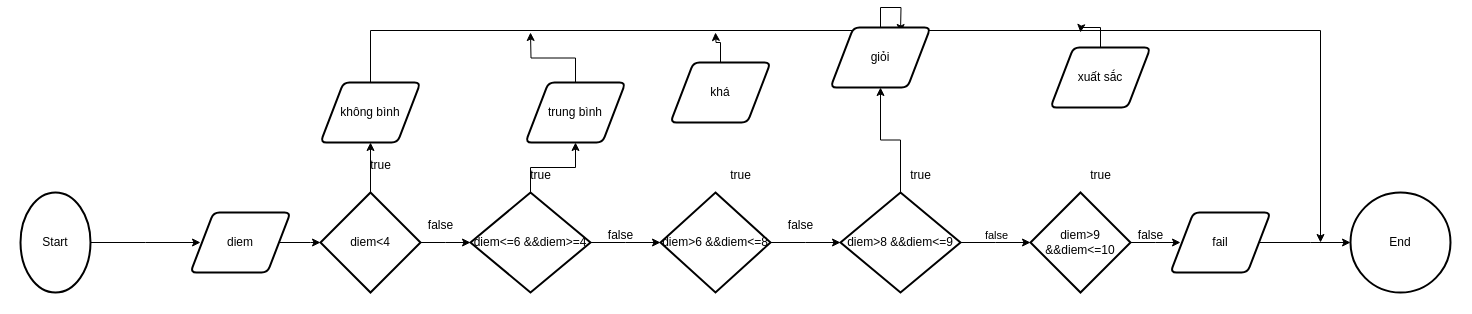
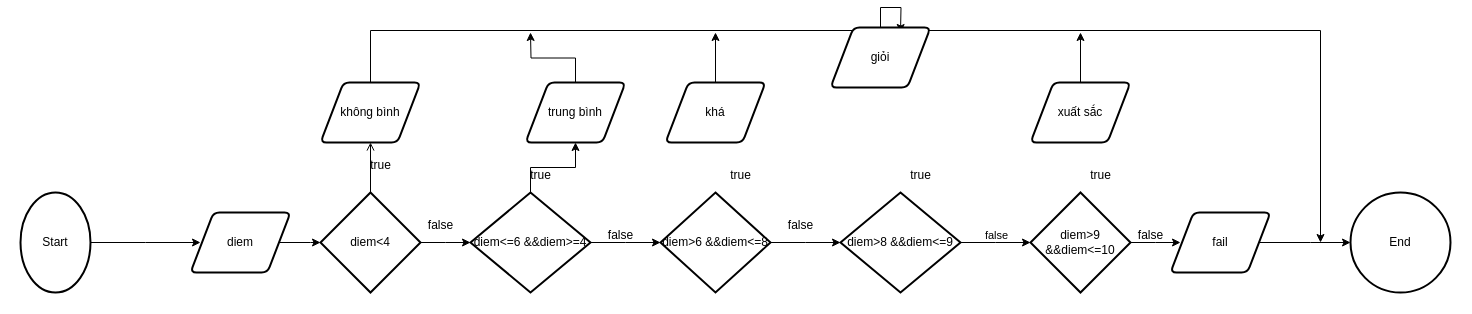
node "xuất sắc": moved (1101, 78) -> (1081, 113)
node "khá": moved (721, 93) -> (716, 113)
edge "diem>8 &&diem<=9" -> "giỏi": removed
edge "diem<4" -> "không bình": arrowhead classic -> open
